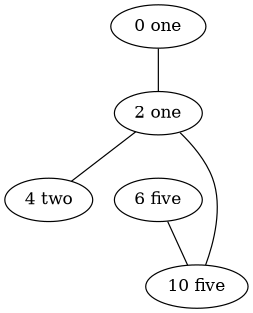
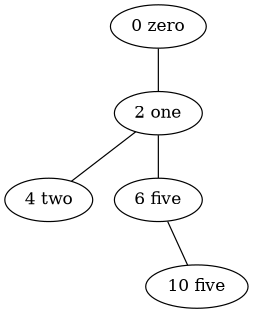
node "0 one": label "0 one" -> "0 zero"
edge "2 one" -- "10 five": now "2 one" -- "6 five"
